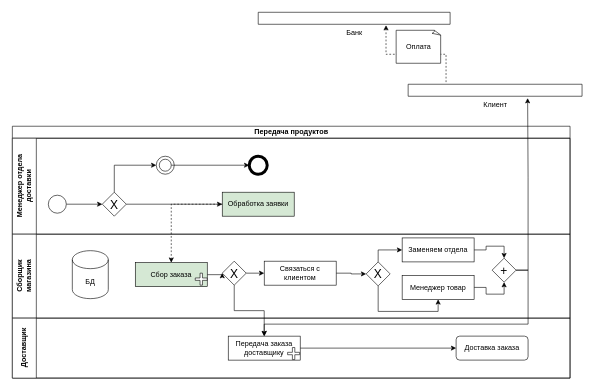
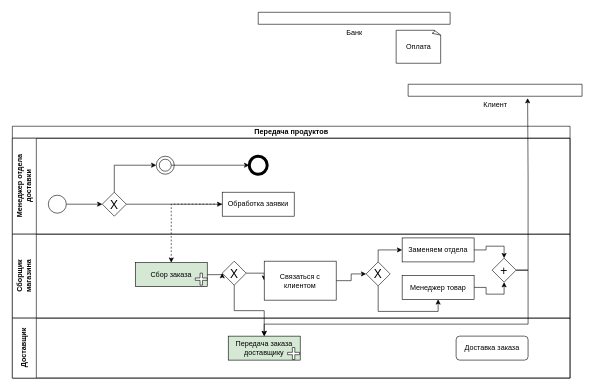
edge "Клиент" -> "Банк": removed
node "Обработка заявки": fillcolor #d5e8d4 -> #ffffff
node "Связаться с клиентом": size 72x24 -> 72x39
node "БД": removed
node "Передача заказа доставщику": fillcolor #ffffff -> #d5e8d4
edge "Передача заказа доставщику" -> "Доставка заказа": removed
